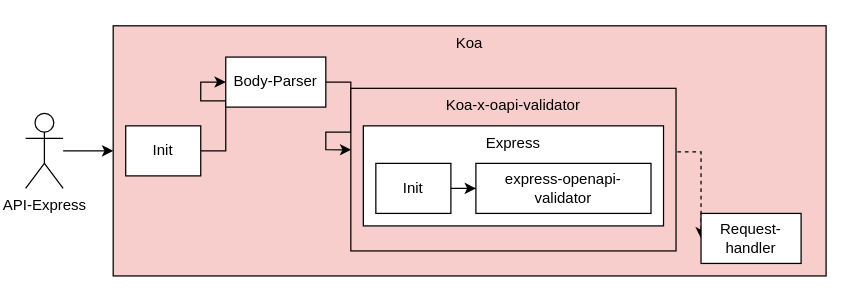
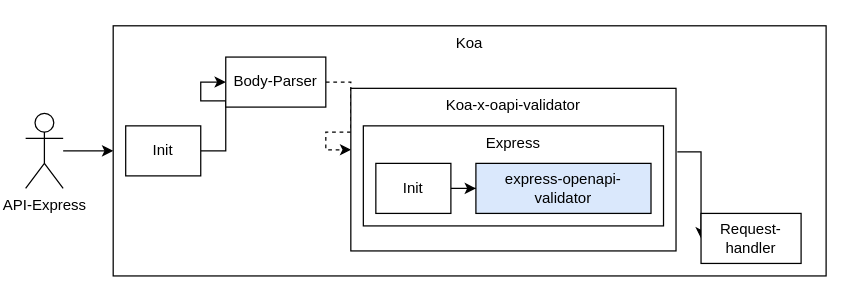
node "Koa": fillcolor #f8cecc -> #ffffff
node "Koa-x-oapi-validator": fillcolor #f8cecc -> #ffffff
edge "Body-Parser" -> "Koa-x-oapi-validator": style solid -> dashed
edge "Koa-x-oapi-validator" -> "Request-handler": style dashed -> solid
node "express-openapi-validator": fillcolor #ffffff -> #dae8fc
